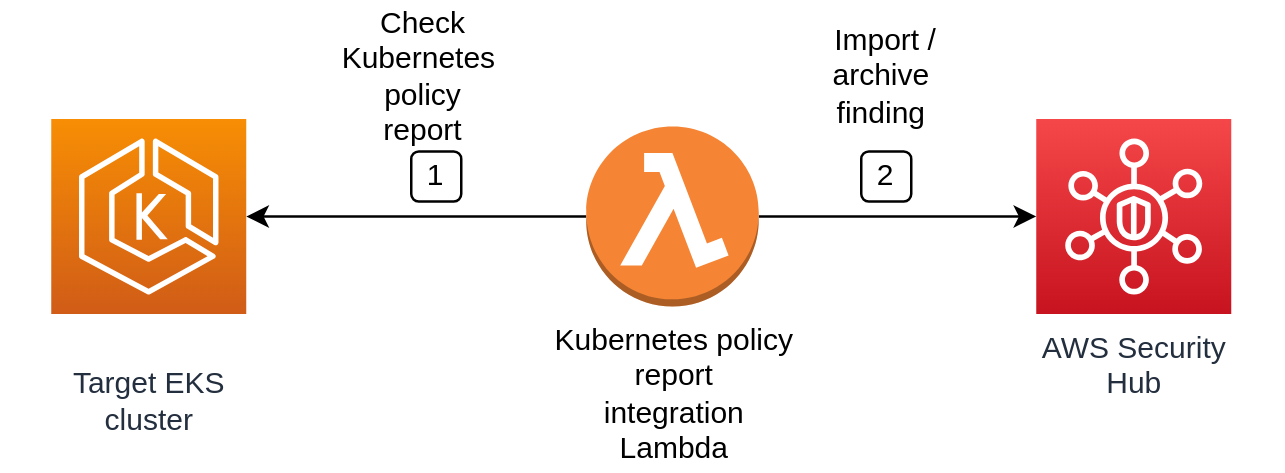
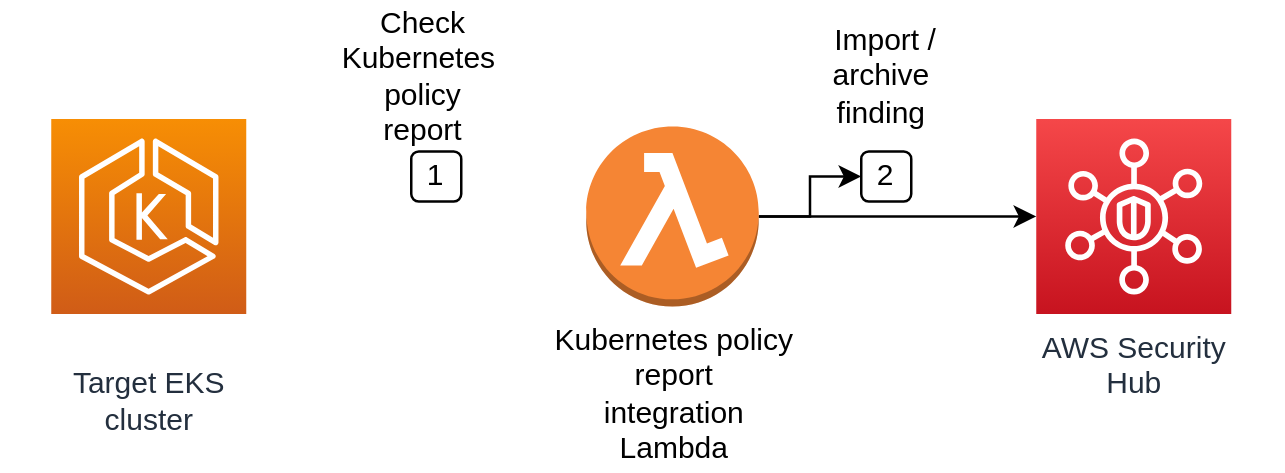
edge "Kubernetes policy report integration Lambda" -> "Target EKS cluster": now "Kubernetes policy report integration Lambda" -> "2"
